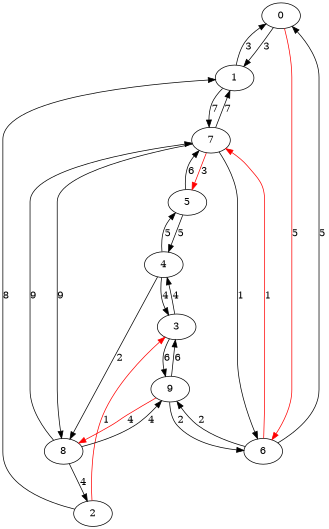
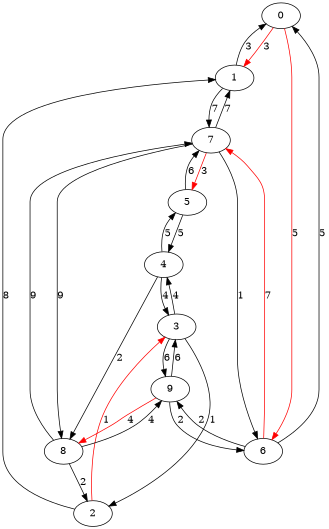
edge "0" -> "1": color black -> red
edge "6" -> "7": label "1" -> "7"
edge "3" -> "2": added, label "1"
edge "8" -> "2": label "4" -> "2"
